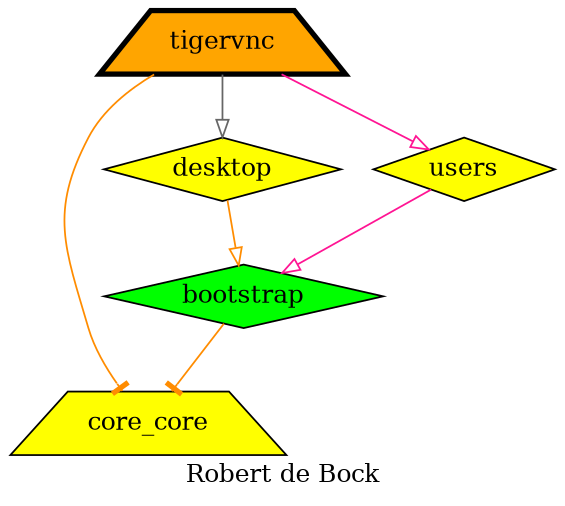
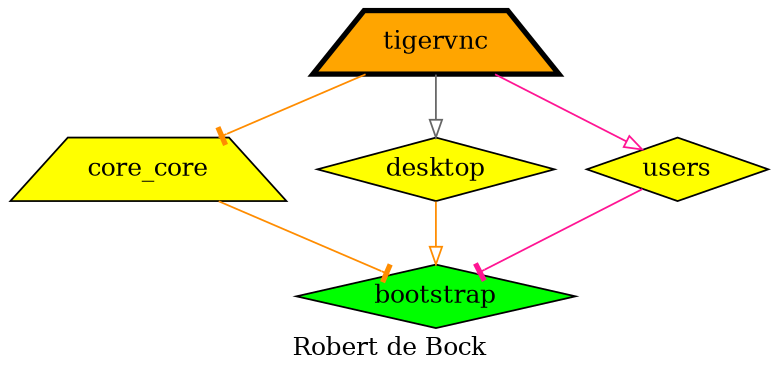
edge "users" -> "bootstrap": arrowhead onormal -> tee
edge "bootstrap" -> "core_core": reversed
